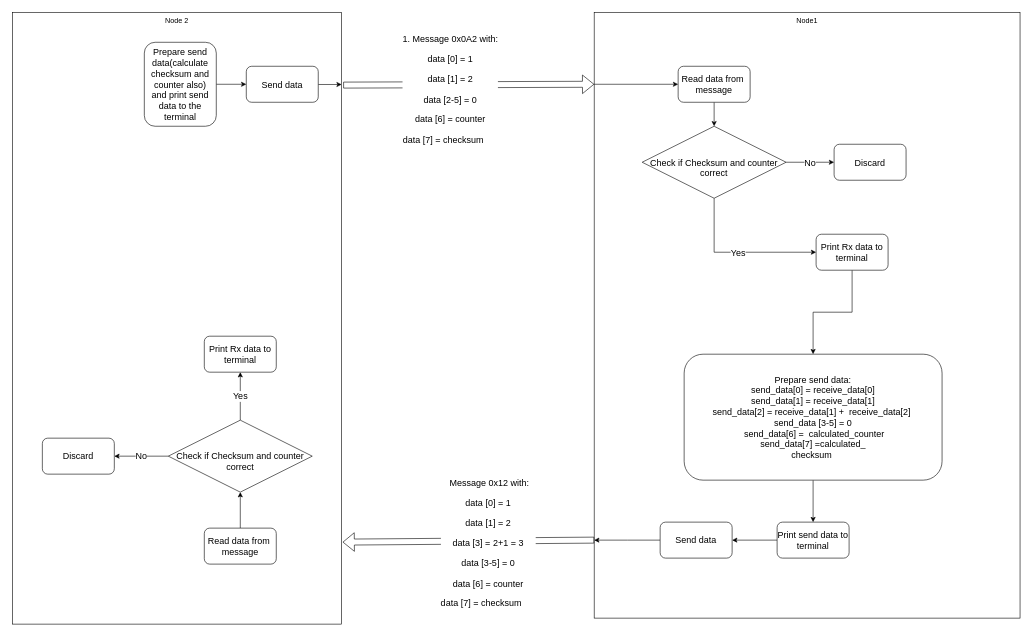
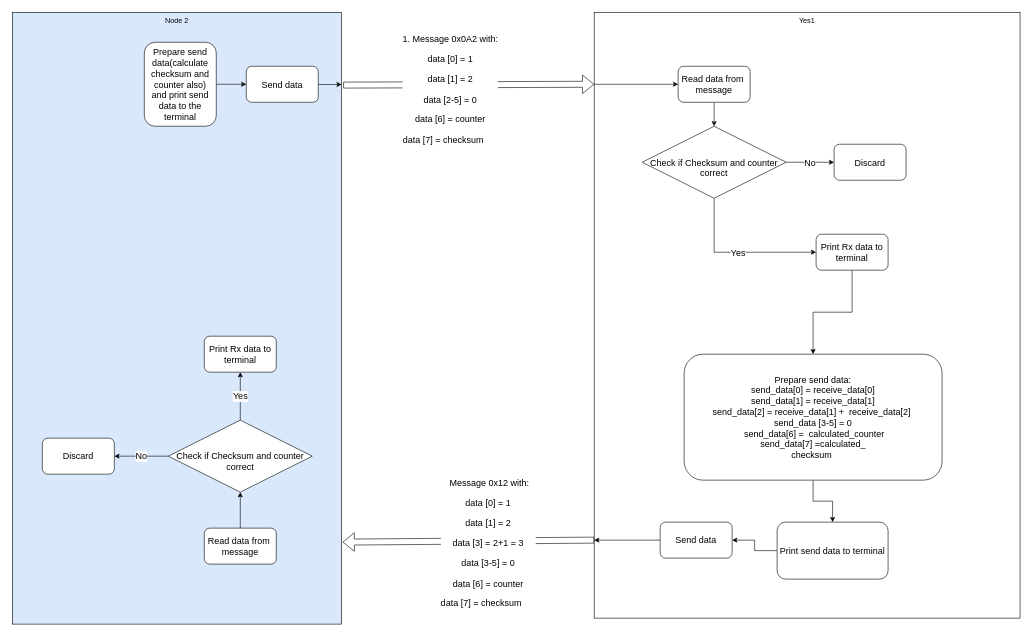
node "Node1": label "Node1" -> "Yes1"
node "Node 2": fillcolor #ffffff -> #dae8fc
node "Print send data to terminal": size 72x36 -> 111x57
